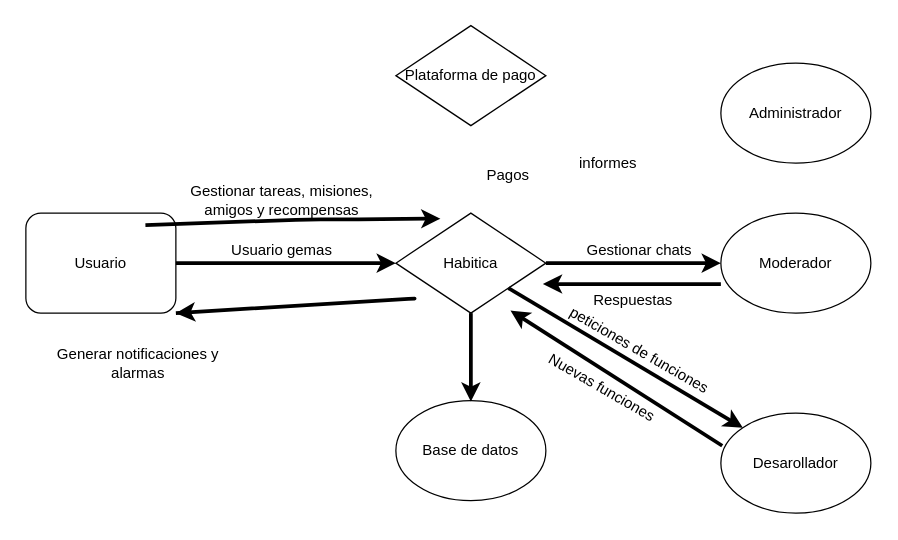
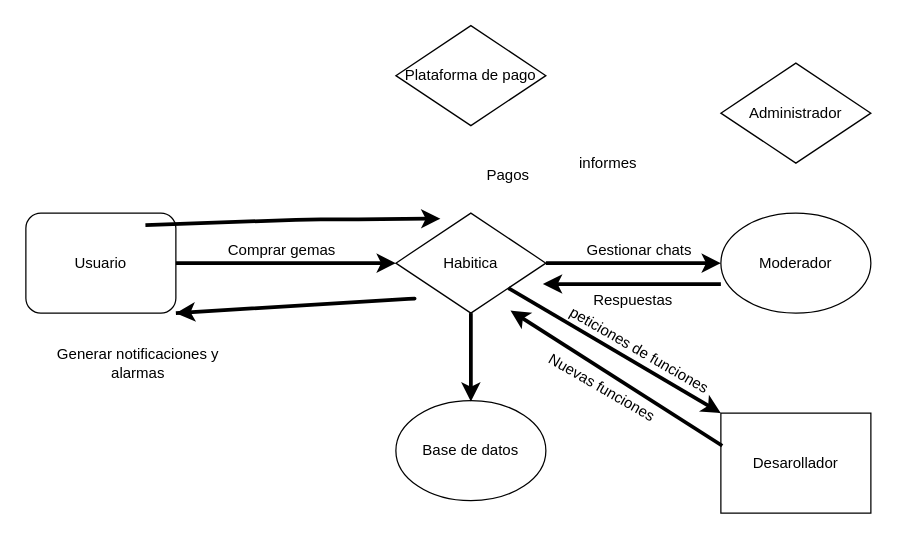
node "Administrador": shape ellipse -> diamond
node "Gestionar tareas, misiones, amigos y recompensas": removed
node "Usuario gemas": label "Usuario gemas" -> "Comprar gemas"
node "Desarollador": shape ellipse -> rectangle
